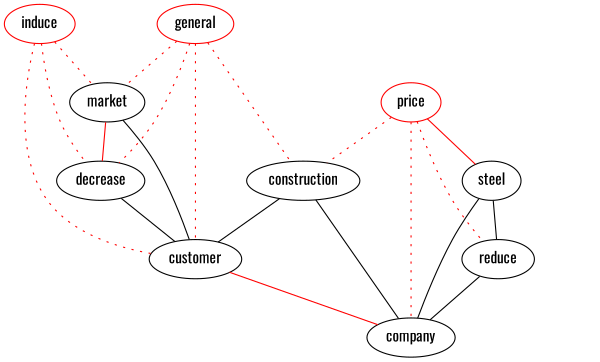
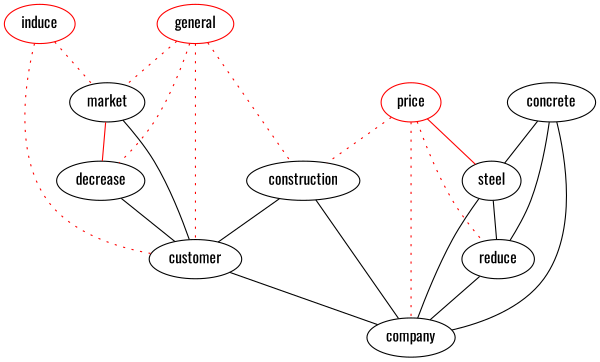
node "concrete": added
edge "induce" -- "decrease": removed
edge "customer" -- "company": color red -> black
